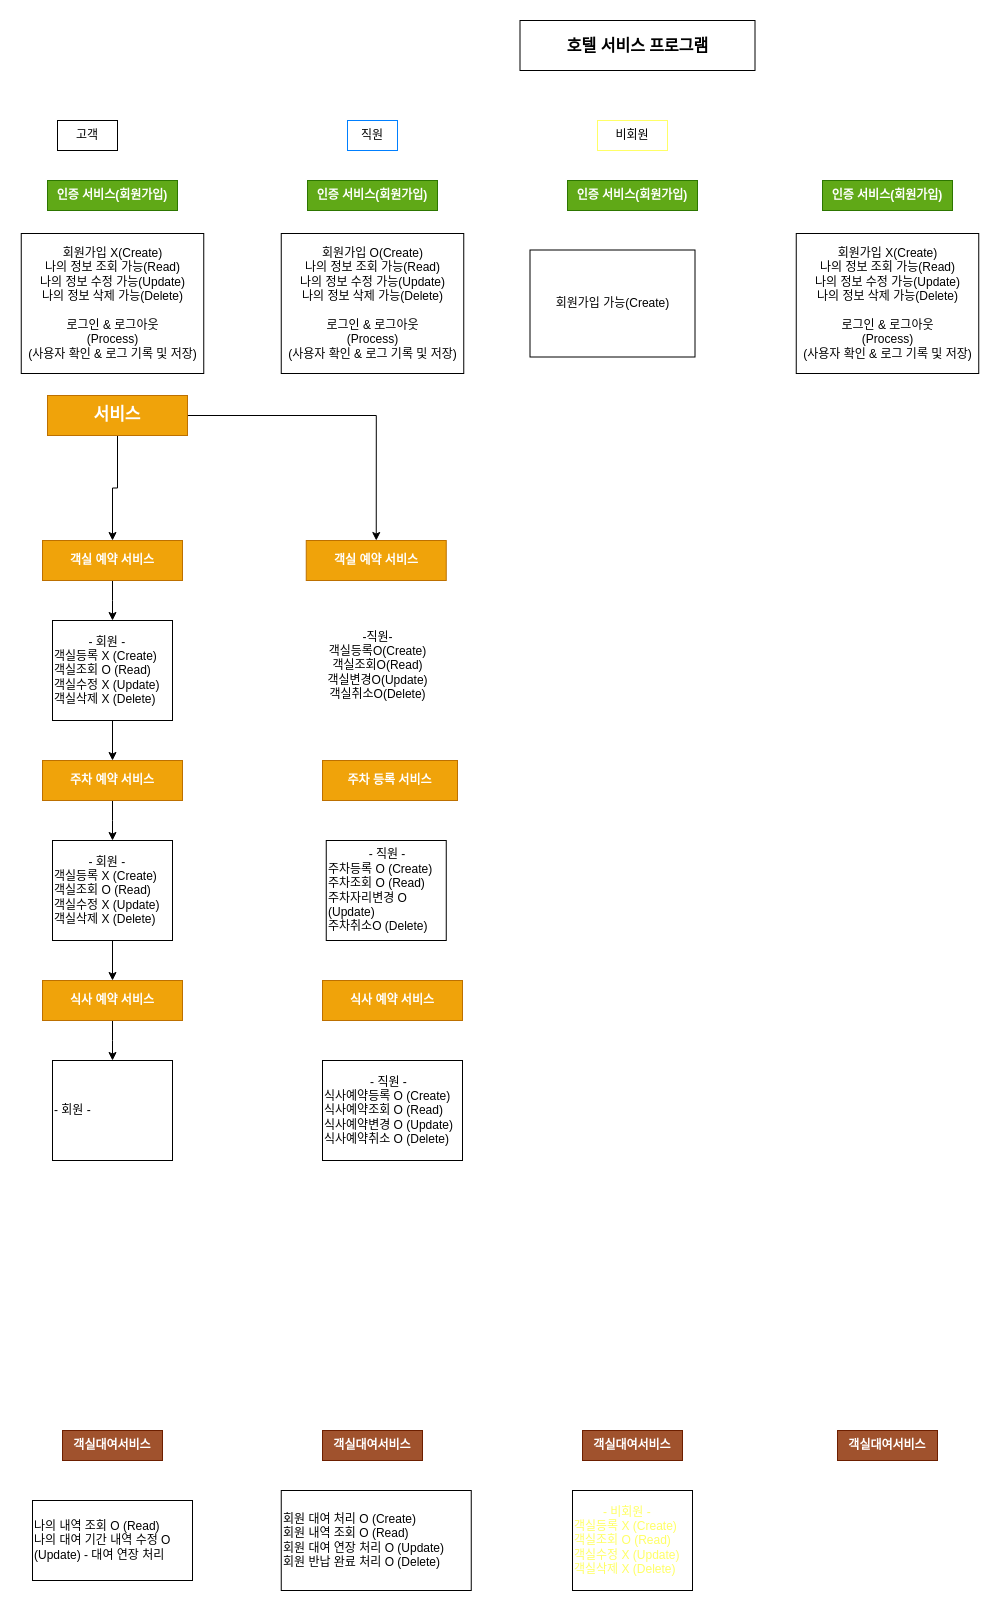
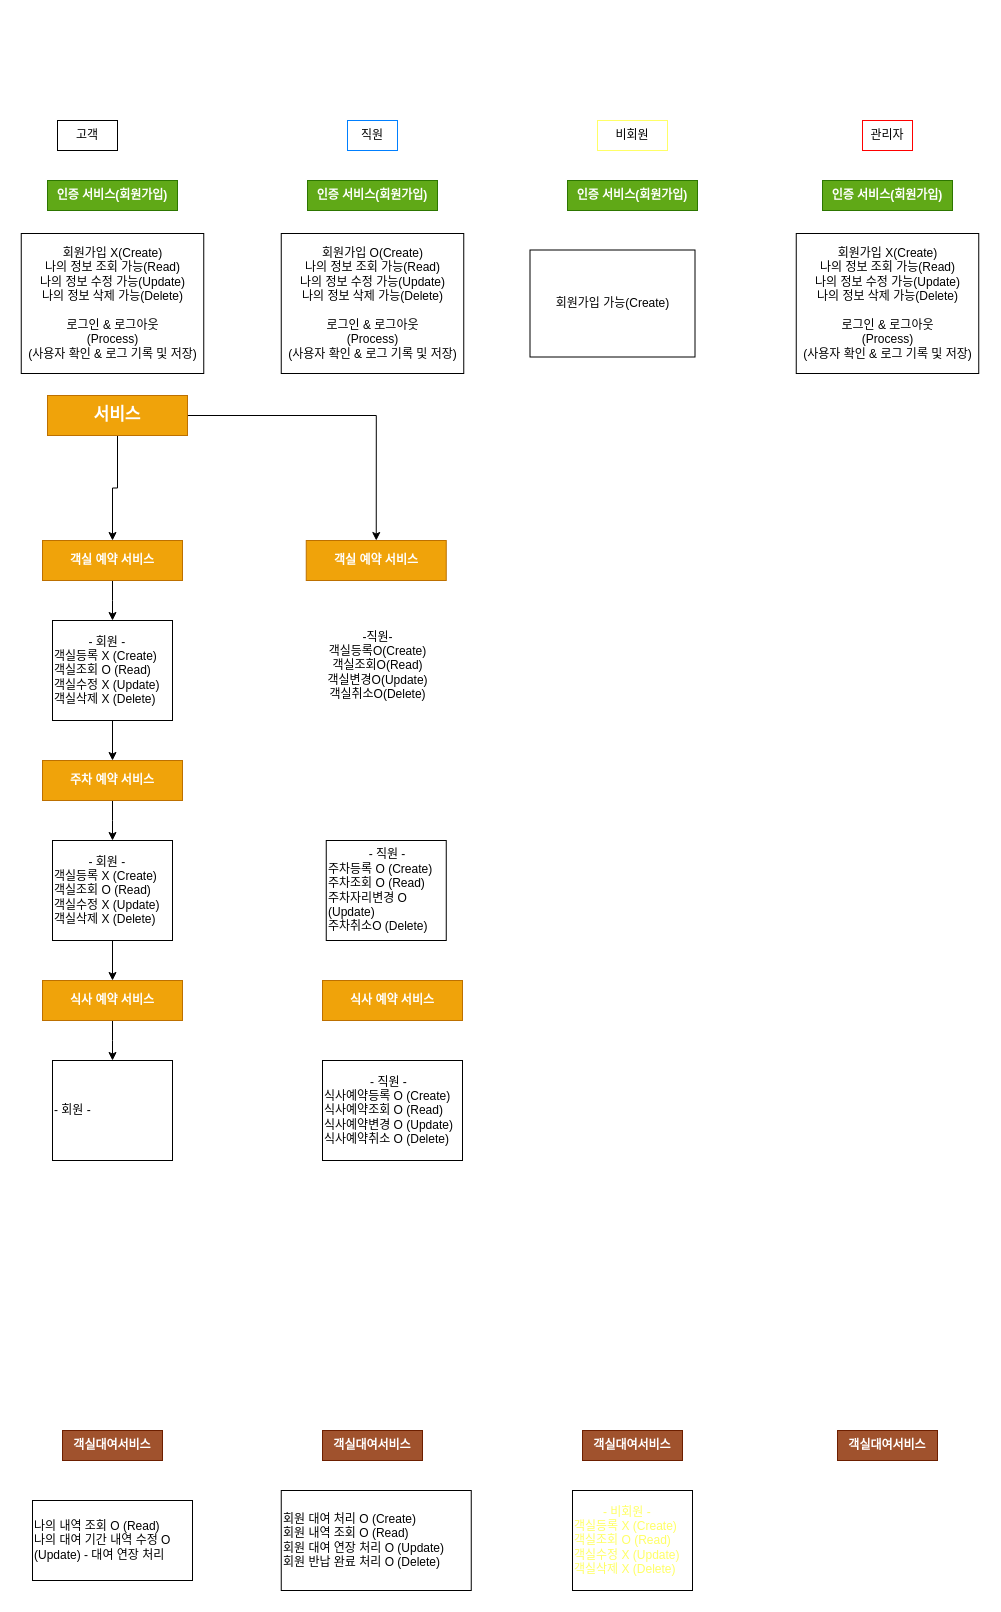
node "호텔 서비스 프로그램": removed
node "관리자": added
node "주차 등록 서비스": removed
